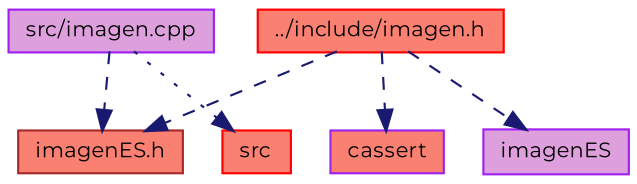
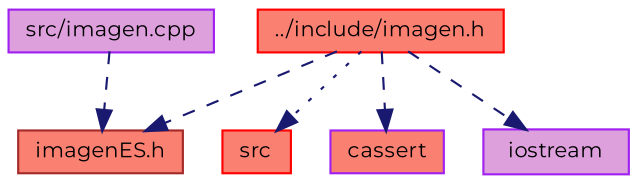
edge "src/imagen.cpp" -> "src": now "../include/imagen.h" -> "src"
node "imagenES": label "imagenES" -> "iostream"
